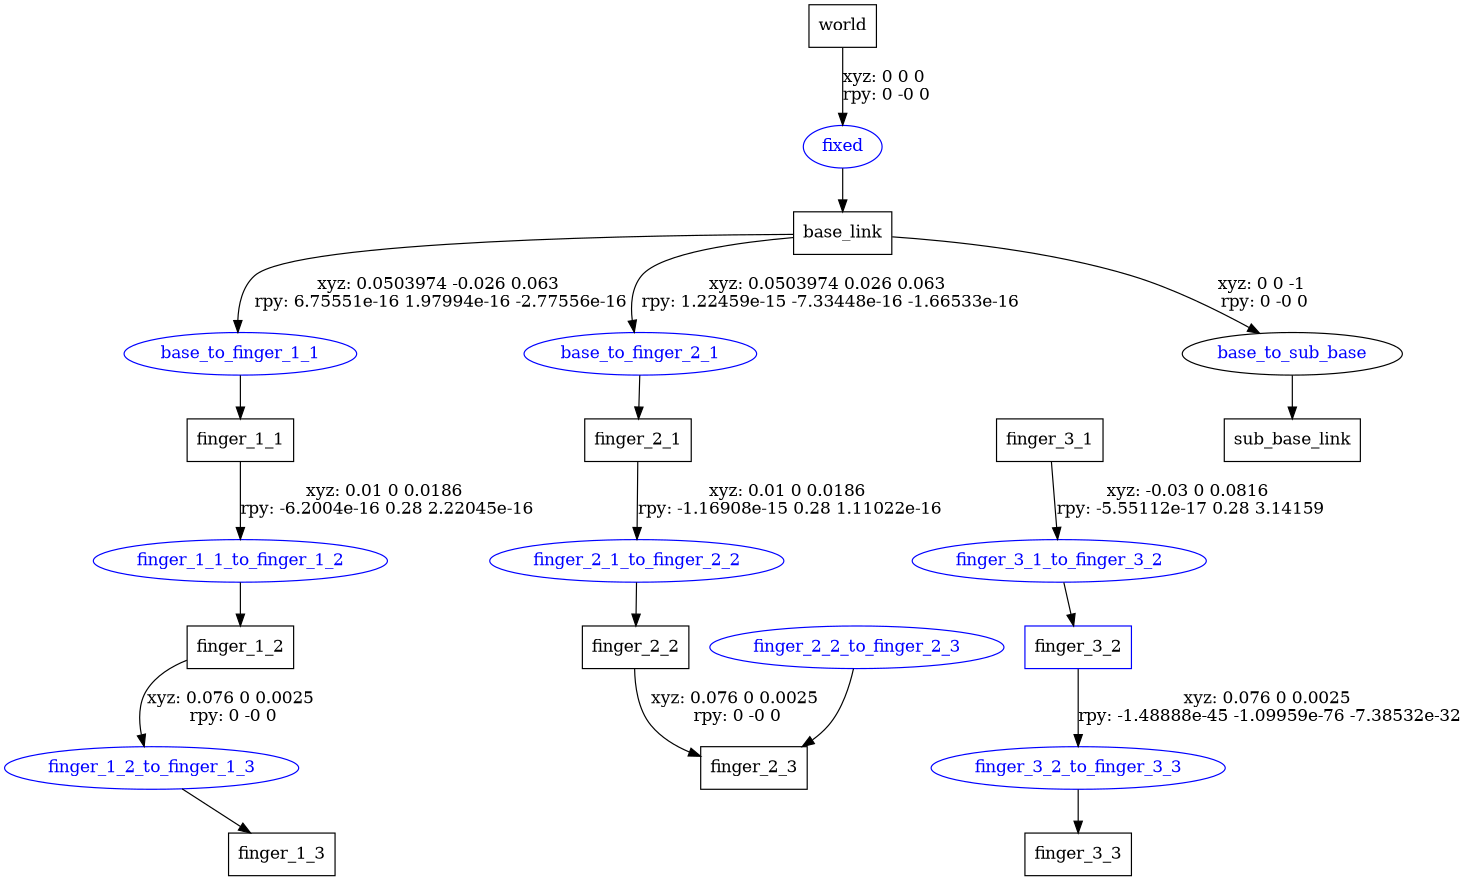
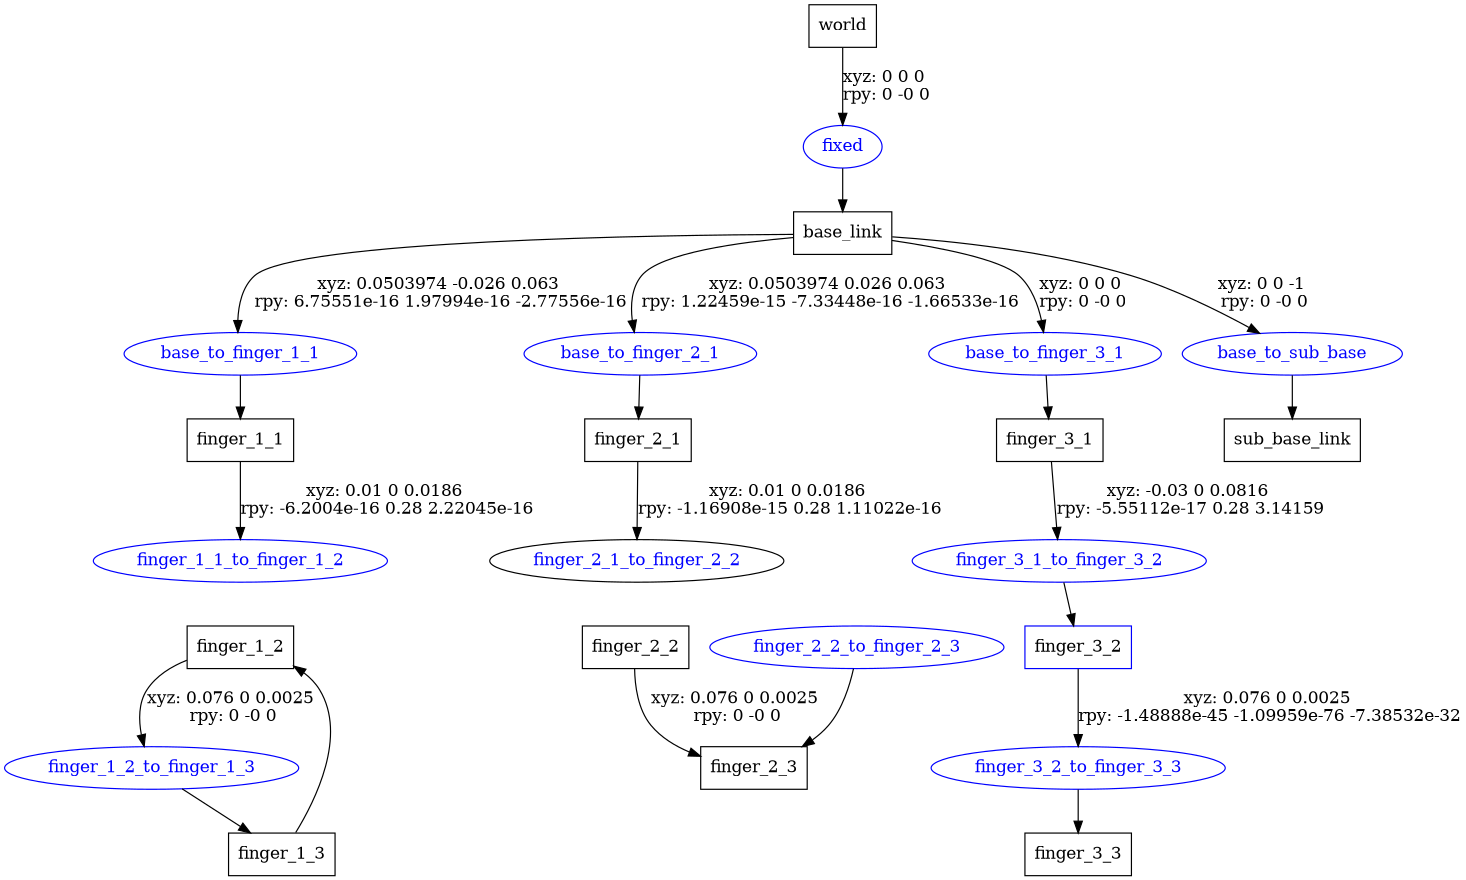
node "base_to_finger_3_1": added
node "base_to_sub_base": color black -> blue
node "finger_2_1_to_finger_2_2": color blue -> black
edge "finger_1_1_to_finger_1_2" -> "finger_1_2": now "finger_1_3" -> "finger_1_2"
edge "finger_2_1_to_finger_2_2" -> "finger_2_2": removed
